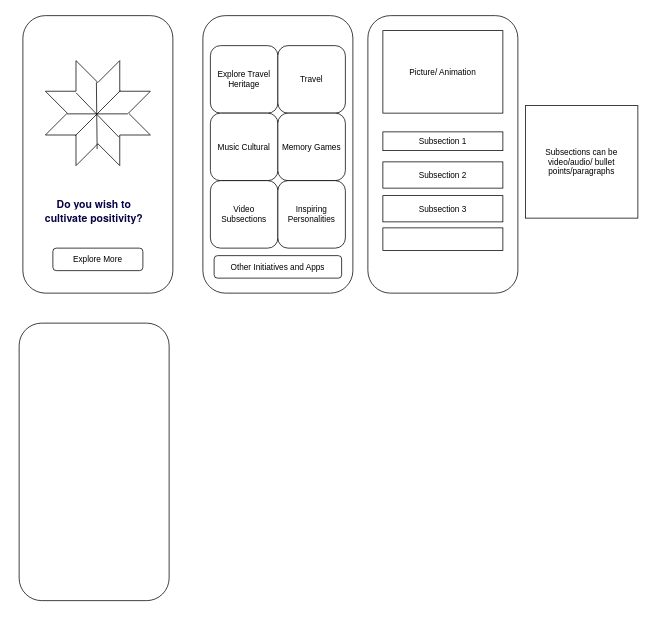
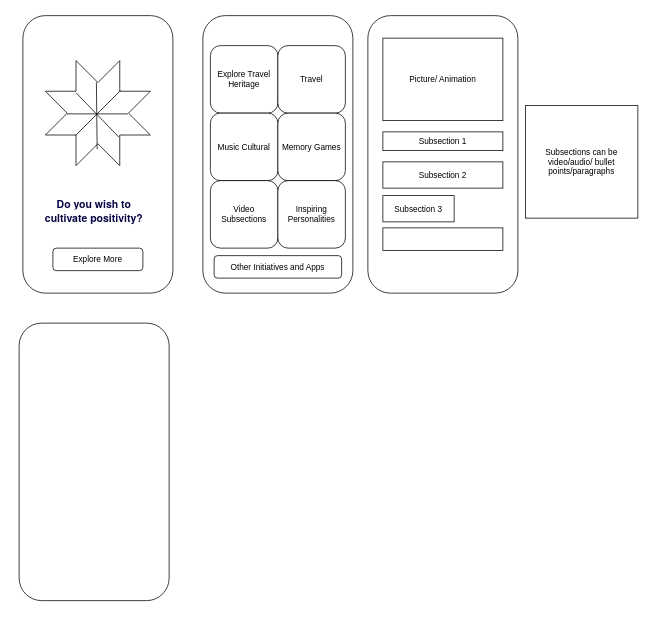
node "Picture/ Animation": moved (443, 72) -> (443, 79)
node "Subsection 3": size 120x26 -> 71x26
